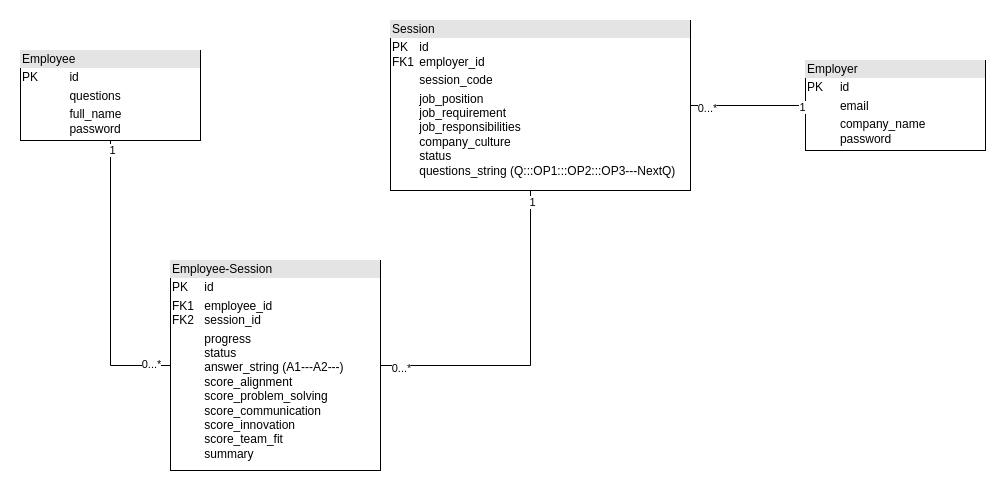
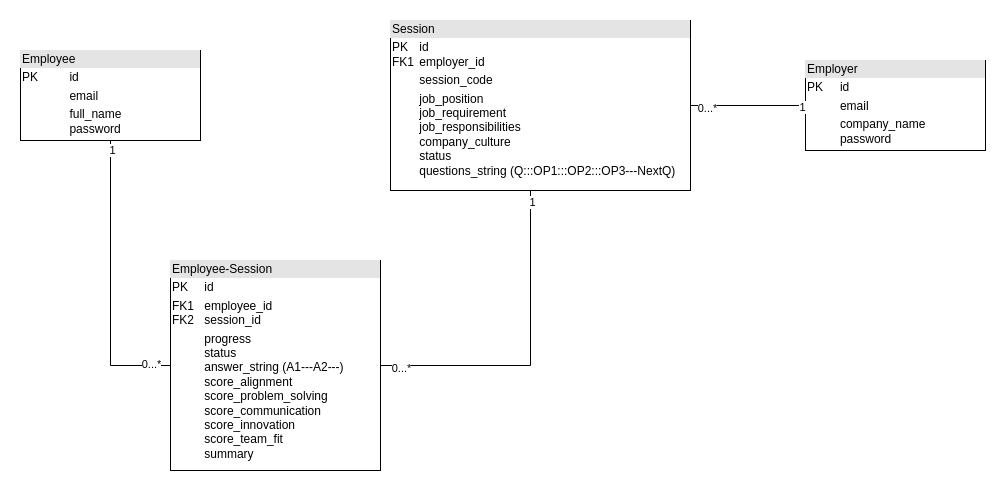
node "Employee PK id questions full_name password": label "Employee PK id questions full_name password" -> "Employee PK id email full_name password"
